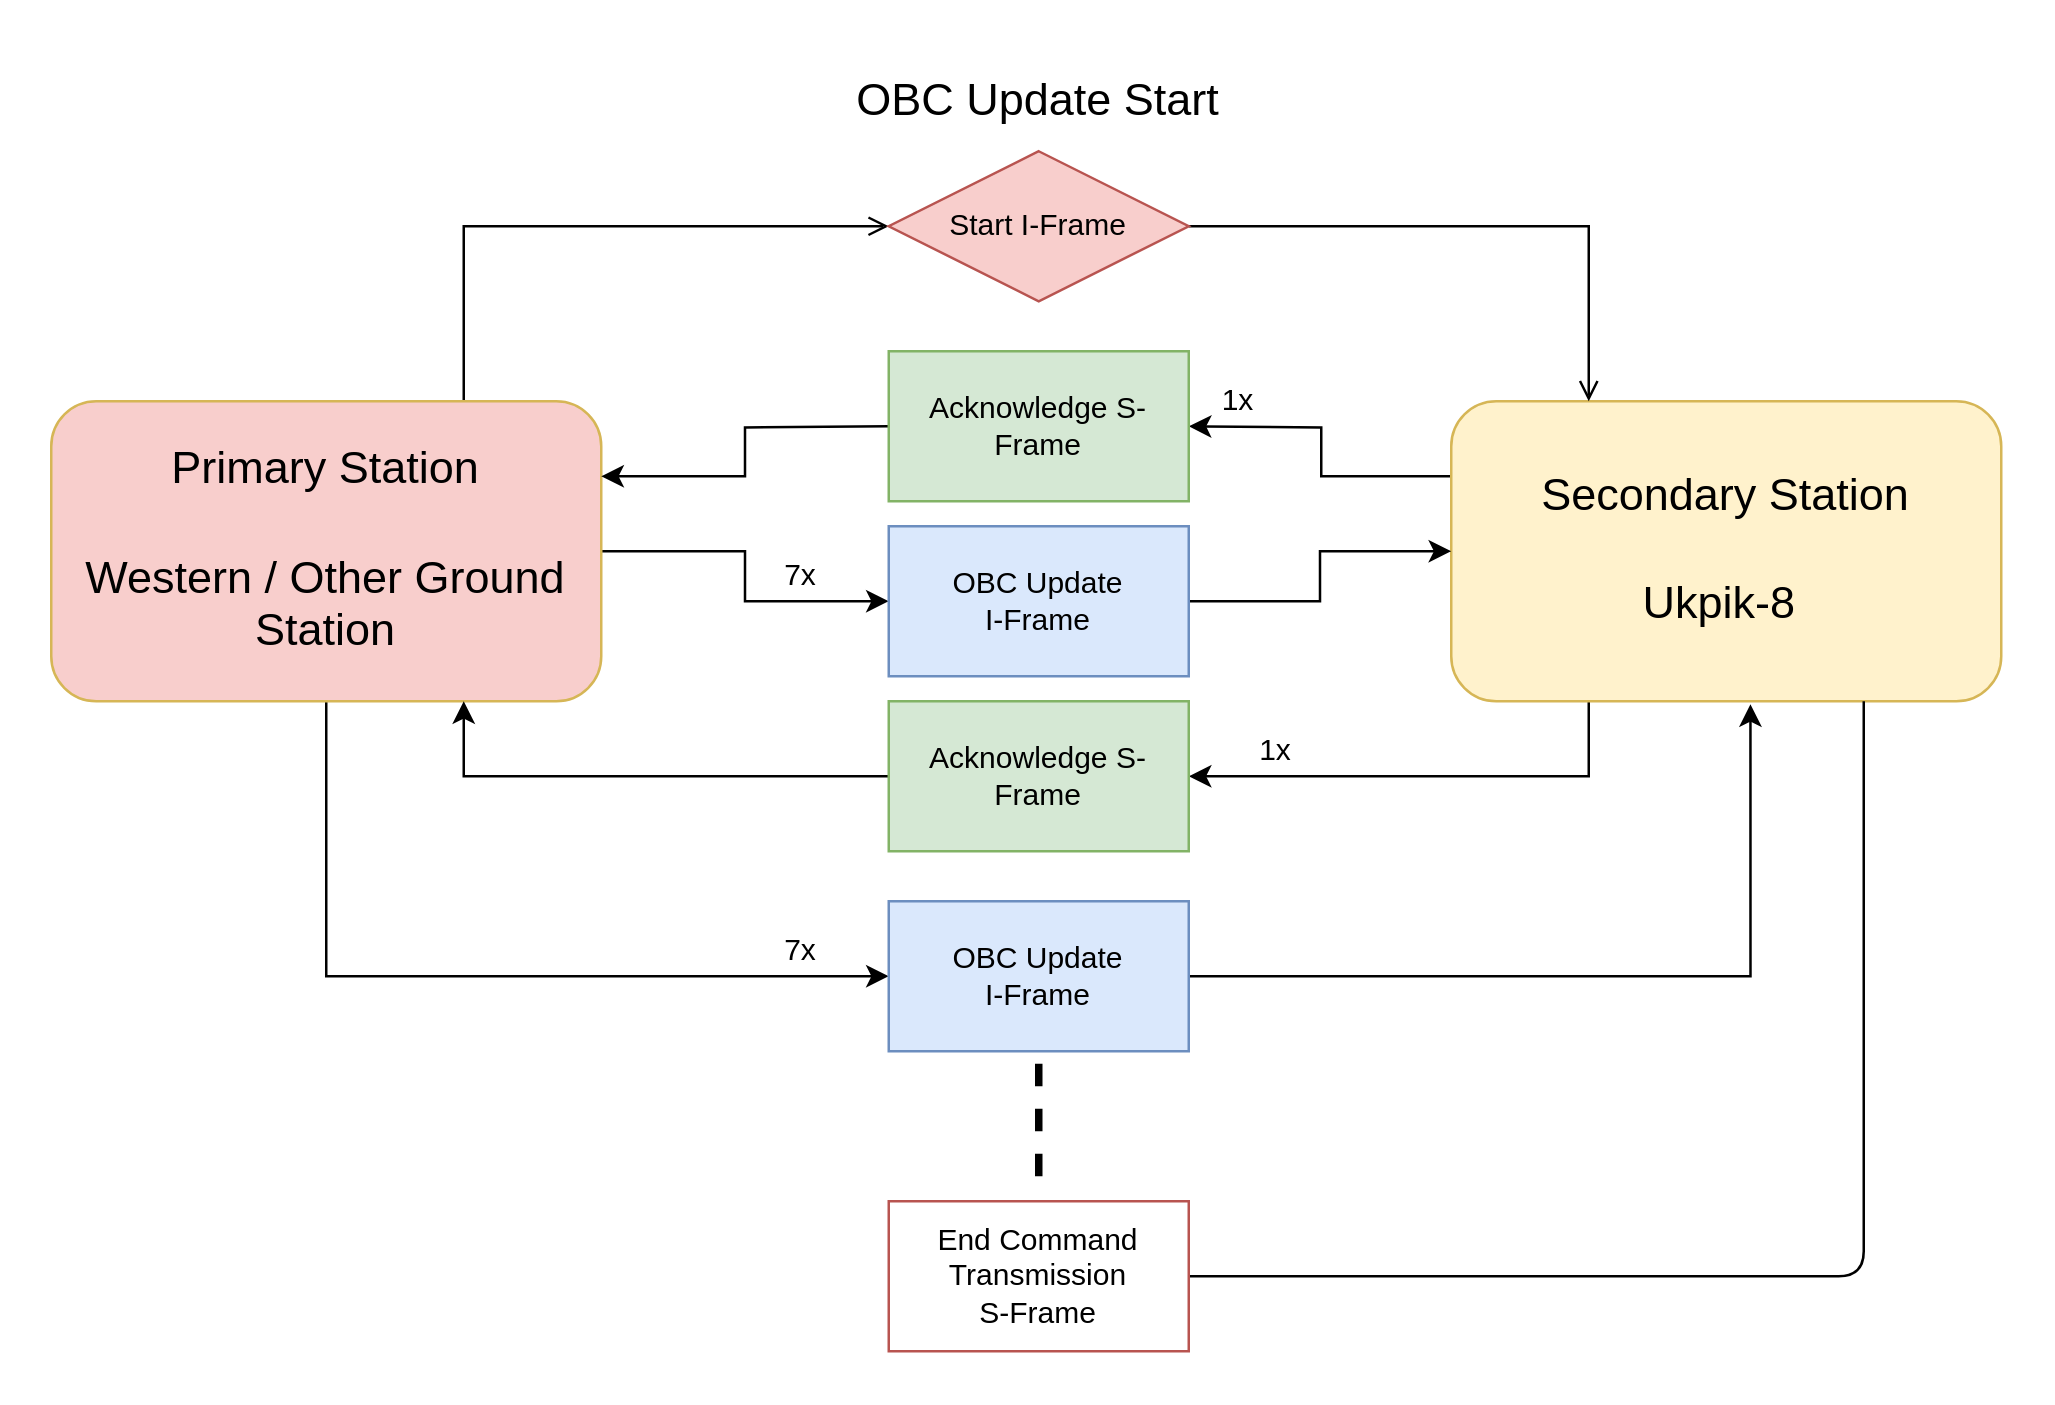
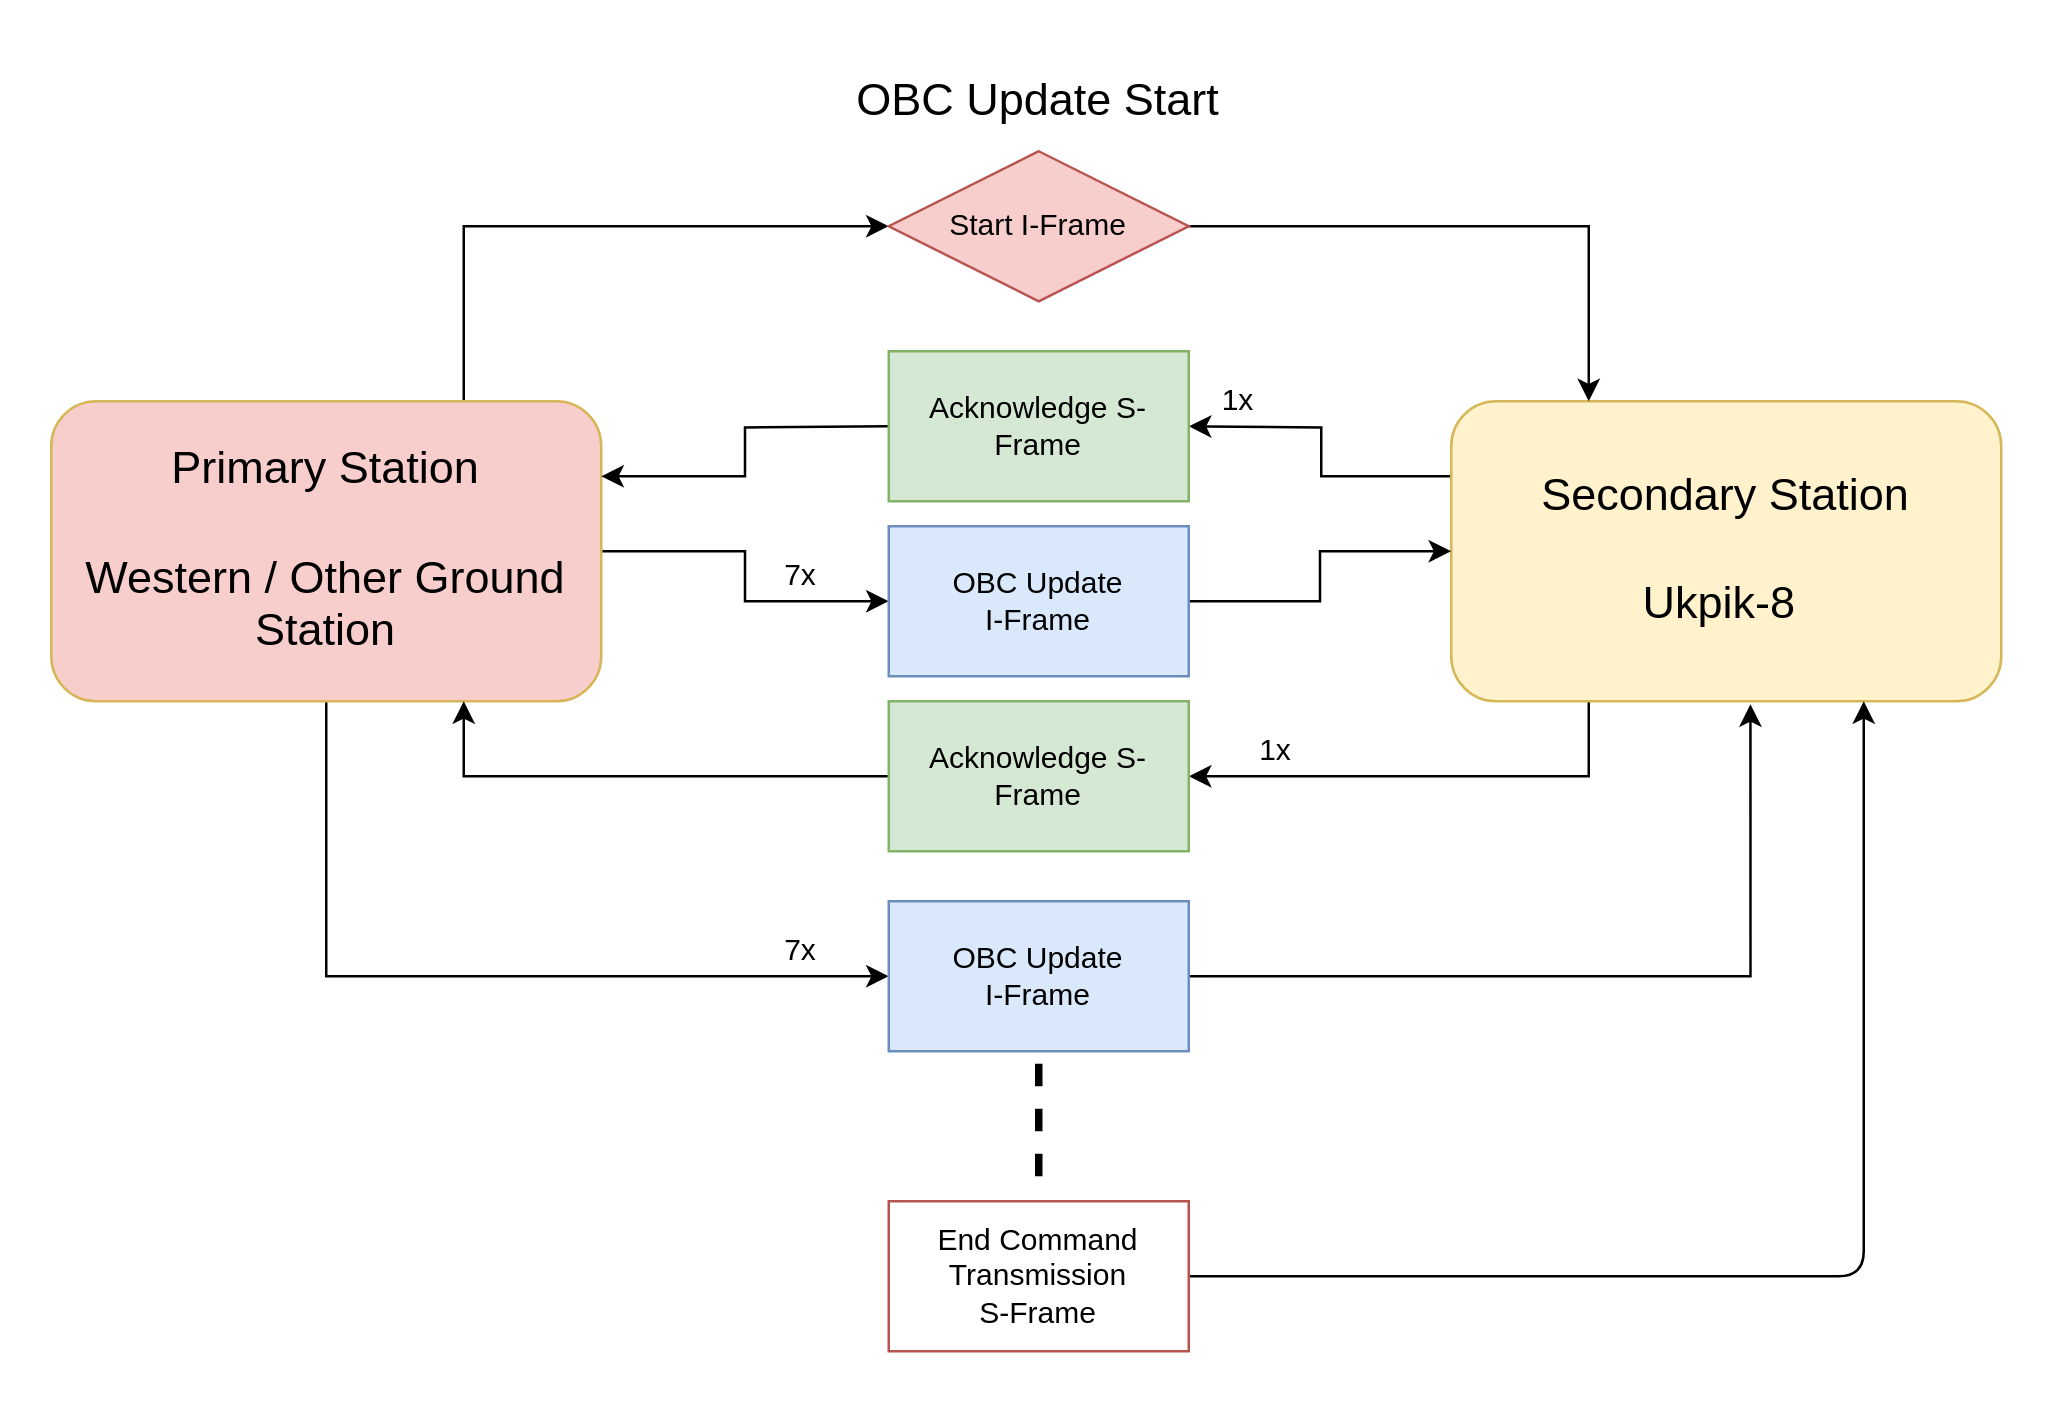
edge "Primary Station Western / Other Ground Station" -> "Start I-Frame": arrowhead open -> classic
edge "Start I-Frame" -> "Secondary Station Ukpik-8": arrowhead open -> classic
edge "Secondary Station Ukpik-8" -- "End Command Transmission S-Frame": arrowhead none -> classic
